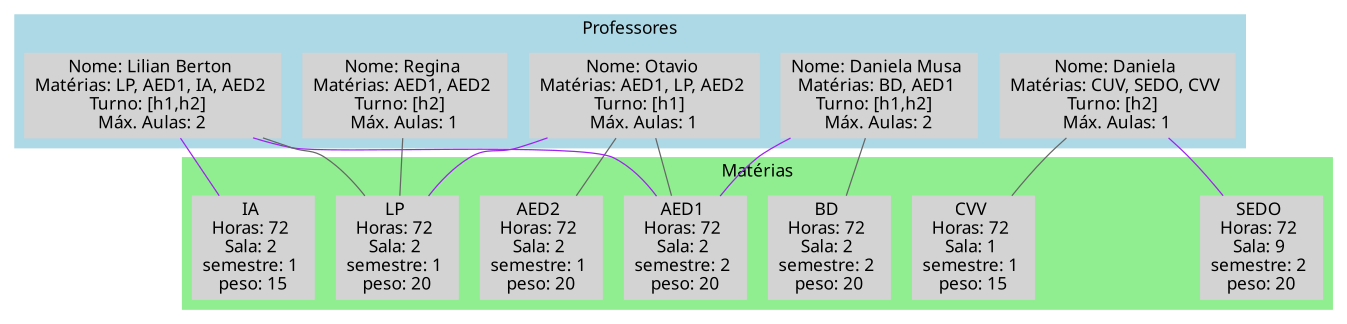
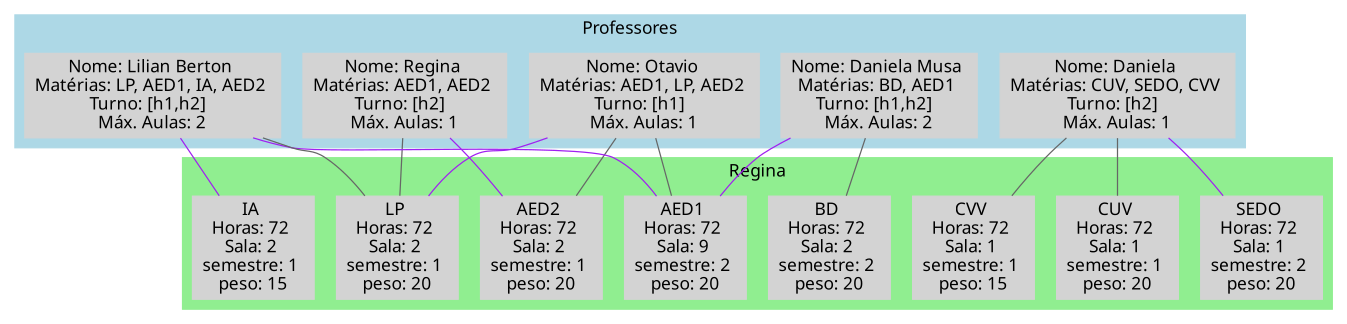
edge "Nome: Regina Matérias: AED1, AED2 Turno: [h2] Máx. Aulas: 1" -- "AED2 Horas: 72 Sala: 2 semestre: 1 peso: 20": added
cluster "Matérias": label "Matérias" -> "Regina"
node "AED1 Horas: 72 Sala: 2 semestre: 2 peso: 20": label "AED1 Horas: 72 Sala: 2 semestre: 2 peso: 20" -> "AED1 Horas: 72 Sala: 9 semestre: 2 peso: 20"
node "CUV Horas: 72 Sala: 1 semestre: 1 peso: 20": added
node "SEDO Horas: 72 Sala: 9 semestre: 2 peso: 20": label "SEDO Horas: 72 Sala: 9 semestre: 2 peso: 20" -> "SEDO Horas: 72 Sala: 1 semestre: 2 peso: 20"
